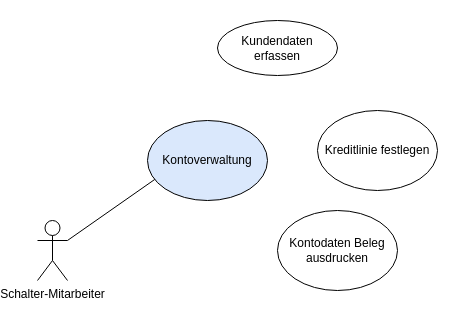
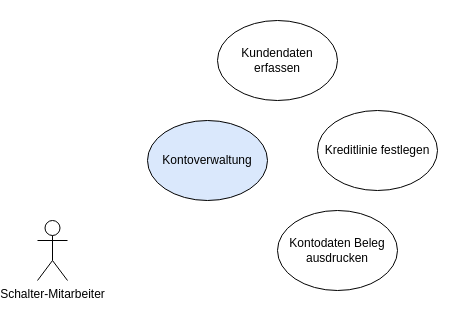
node "Kundendaten erfassen": size 120x55 -> 120x80
edge "Kontoverwaltung" -- "Schalter-Mitarbeiter": removed
